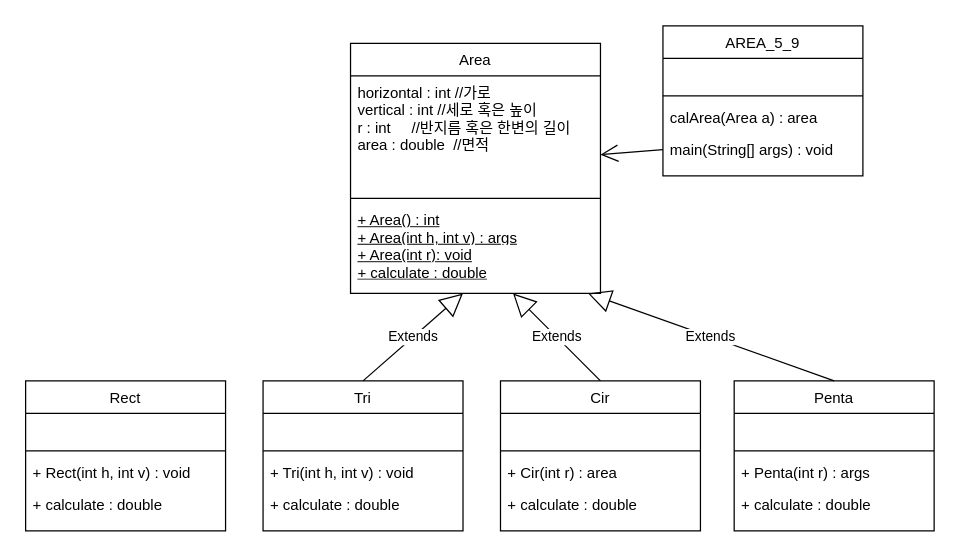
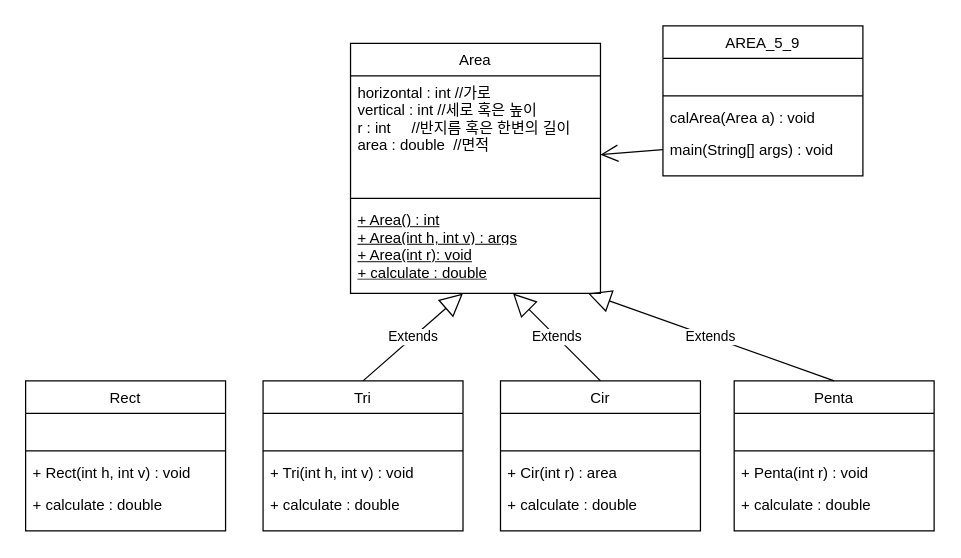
node "calArea(Area a) : area": label "calArea(Area a) : area" -> "calArea(Area a) : void"
node "+ Penta(int r) : args": label "+ Penta(int r) : args" -> "+ Penta(int r) : void"
